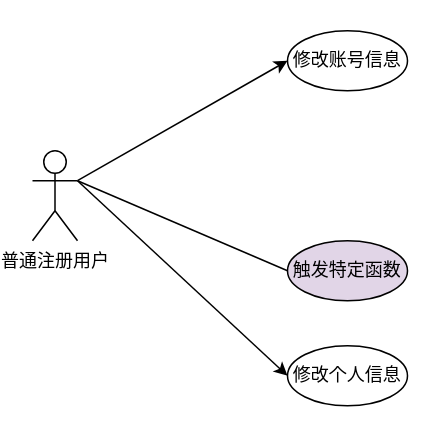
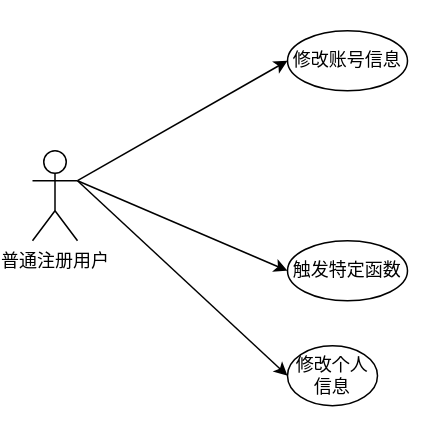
edge "普通注册用户" -- "触发特定函数": arrowhead none -> classic
node "触发特定函数": fillcolor #e1d5e7 -> #ffffff
node "修改个人信息": size 120x60 -> 90x60
